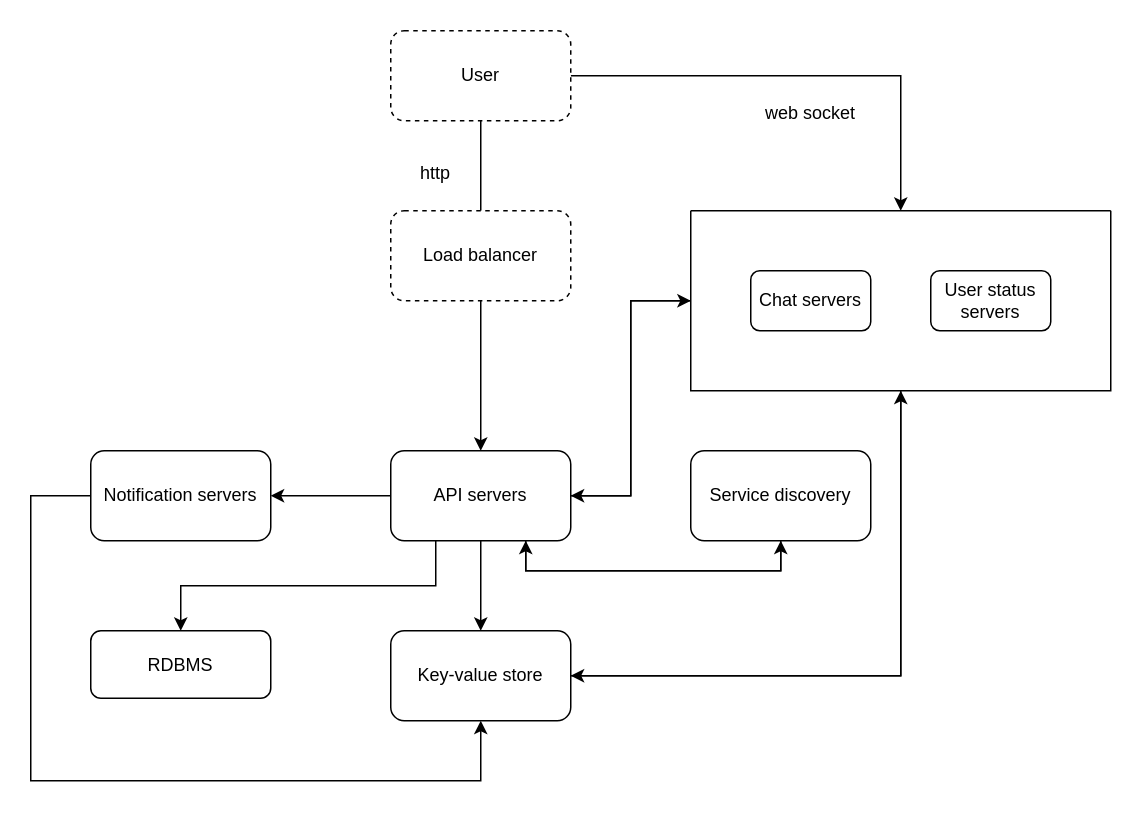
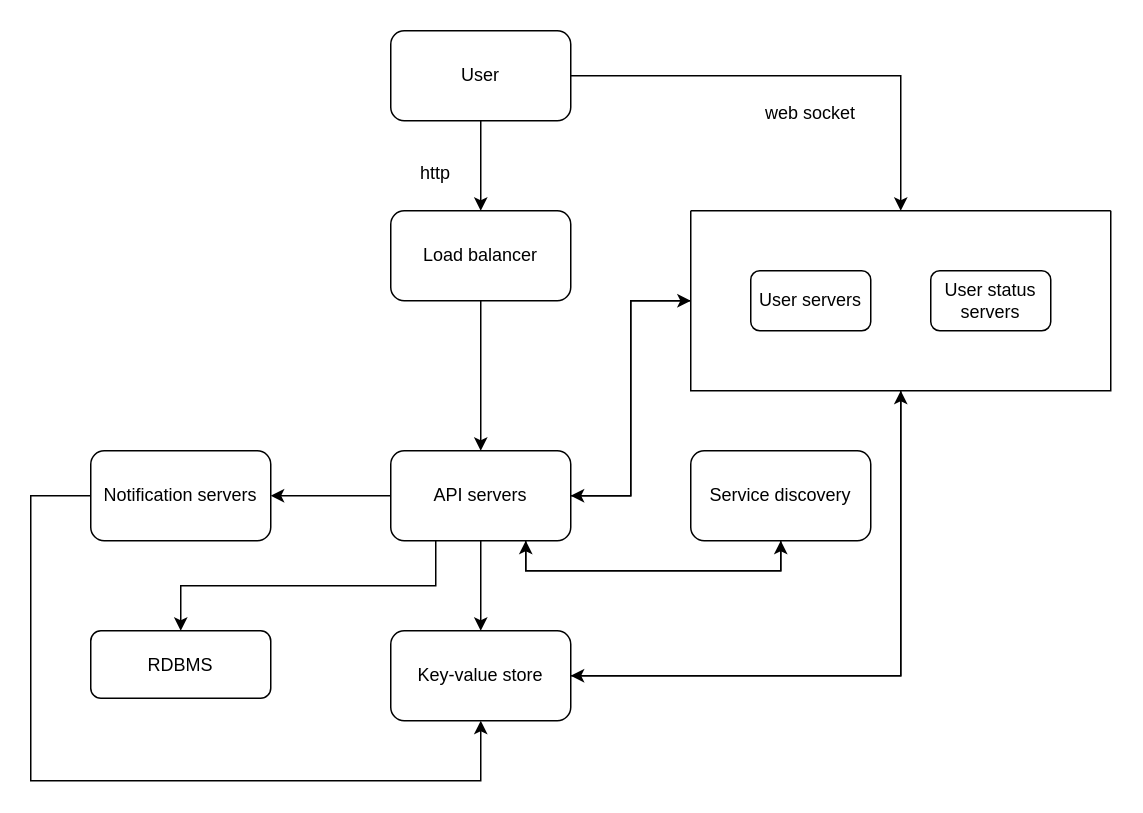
node "User": style dashed -> solid
edge "User" -- "Load balancer": arrowhead none -> classic
node "Load balancer": style dashed -> solid
node "Chat servers": label "Chat servers" -> "User servers"
